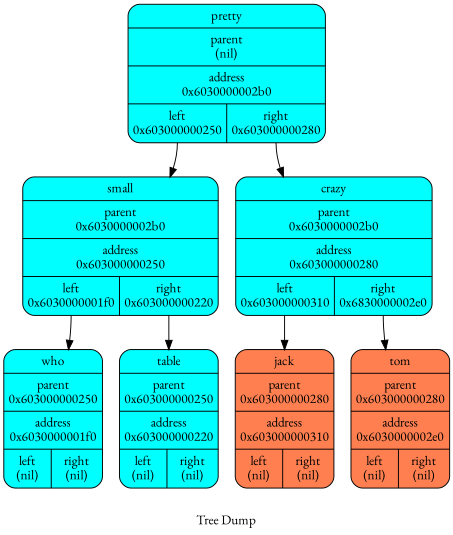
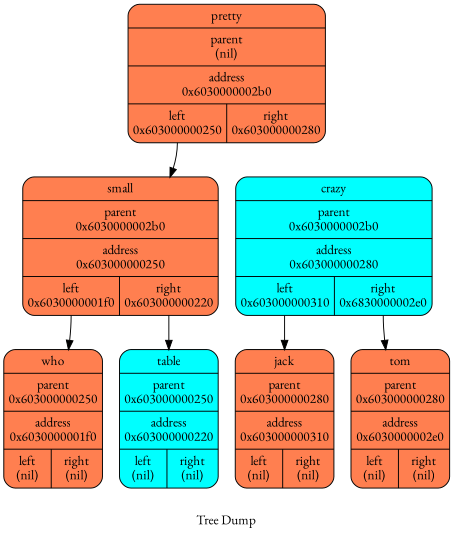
node "pretty": fillcolor aqua -> coral
edge "pretty" -> "crazy": removed
node "small": fillcolor aqua -> coral
node "who": fillcolor aqua -> coral
